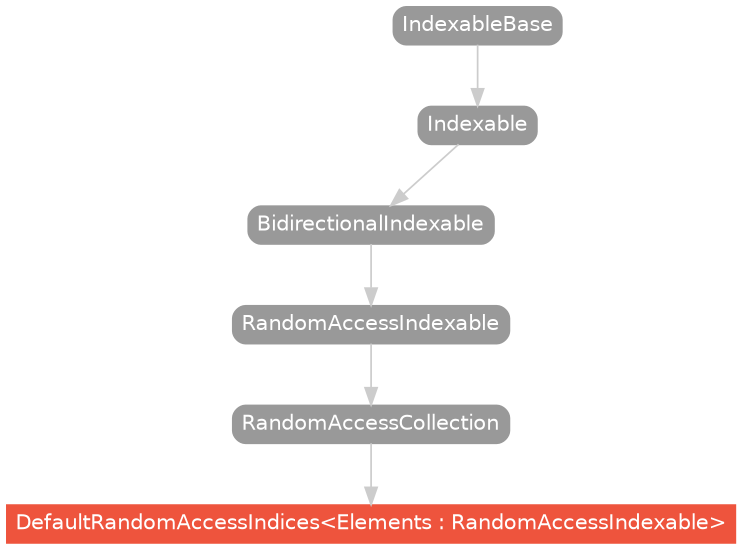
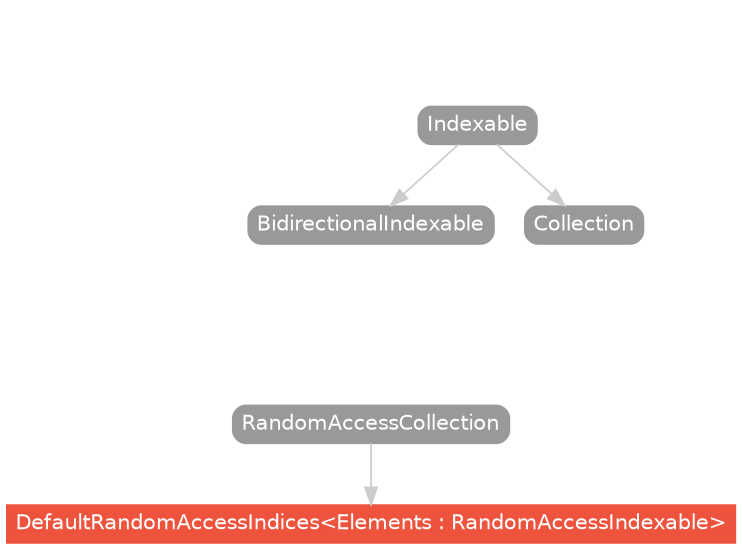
node "IndexableBase": removed
node "Collection": added
node "RandomAccessIndexable": removed
